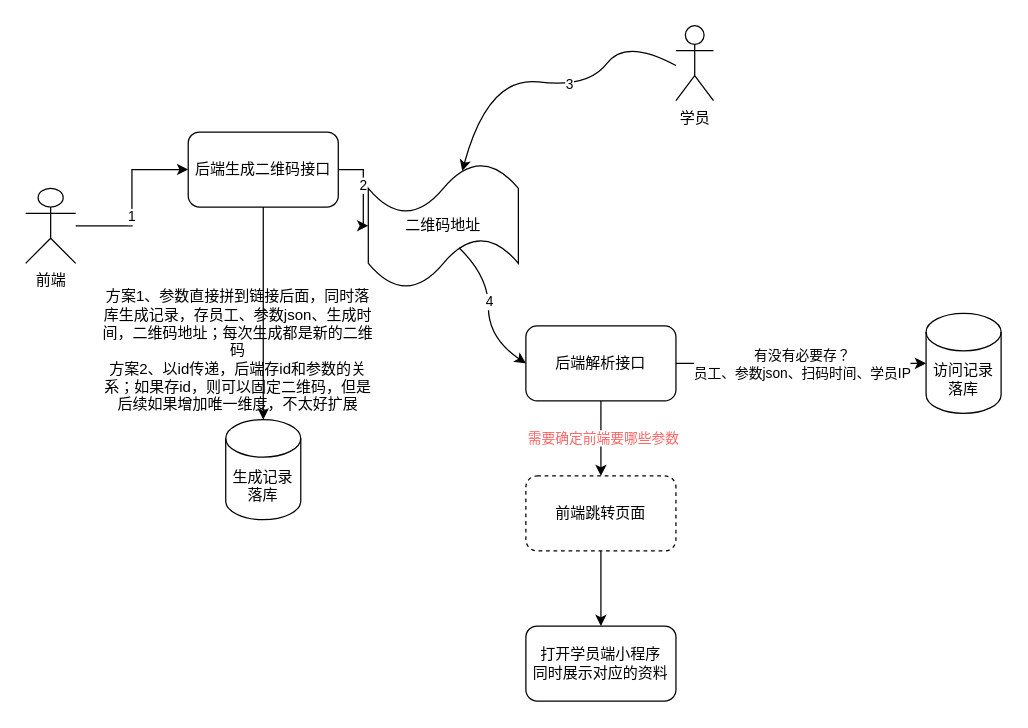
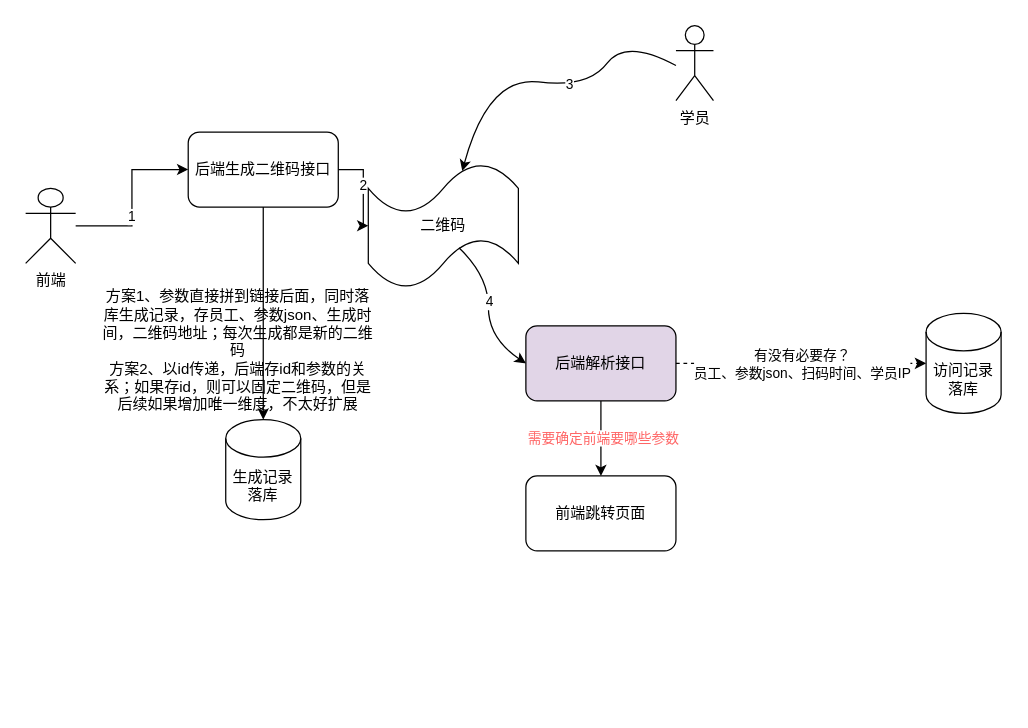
node "二维码地址": label "二维码地址" -> "二维码"
node "后端解析接口": fillcolor #ffffff -> #e1d5e7
edge "后端解析接口" -> "访问记录落库": style solid -> dashed
node "前端跳转页面": style dashed -> solid
edge "前端跳转页面" -> "打开学员端小程序 同时展示对应的资料": removed
node "打开学员端小程序 同时展示对应的资料": removed
